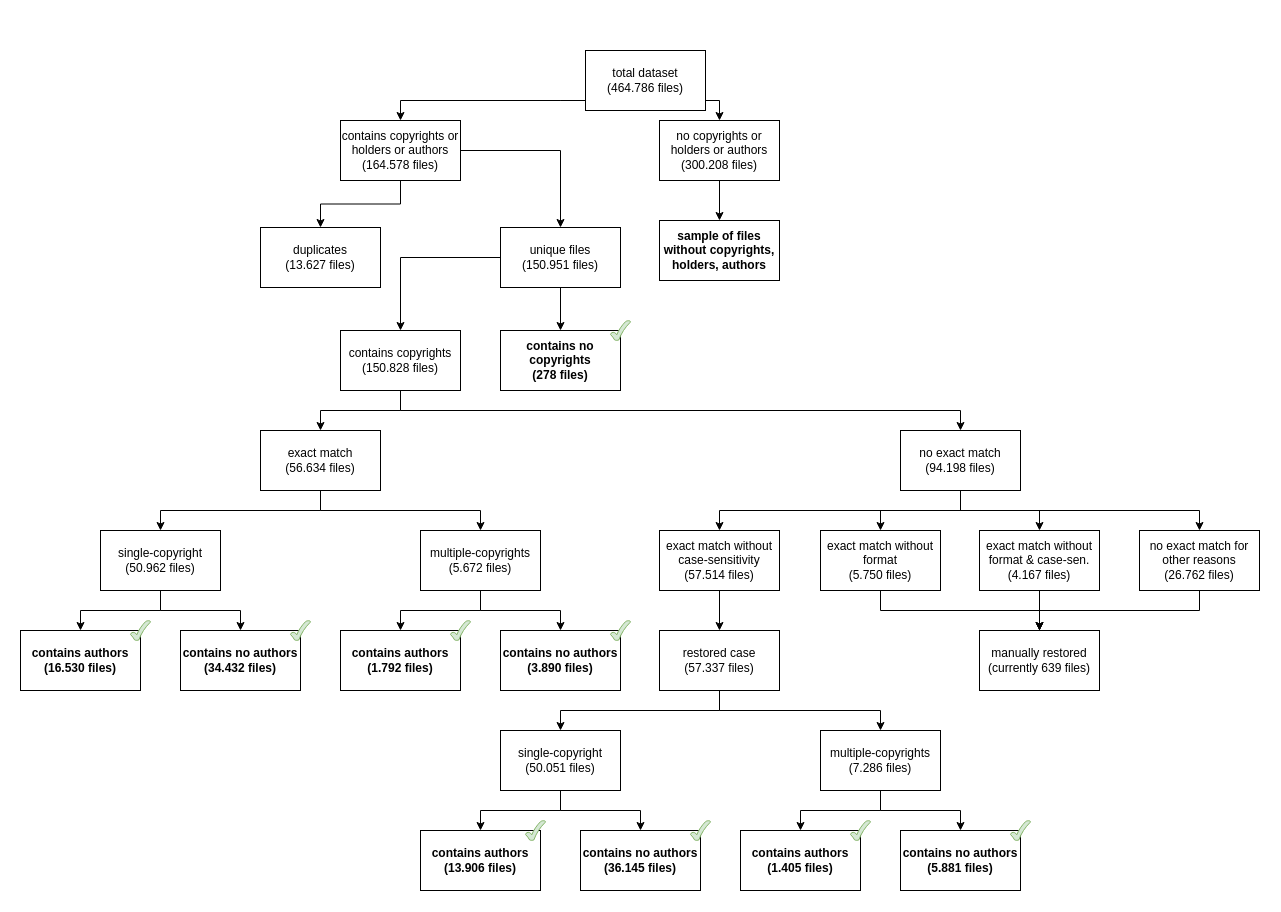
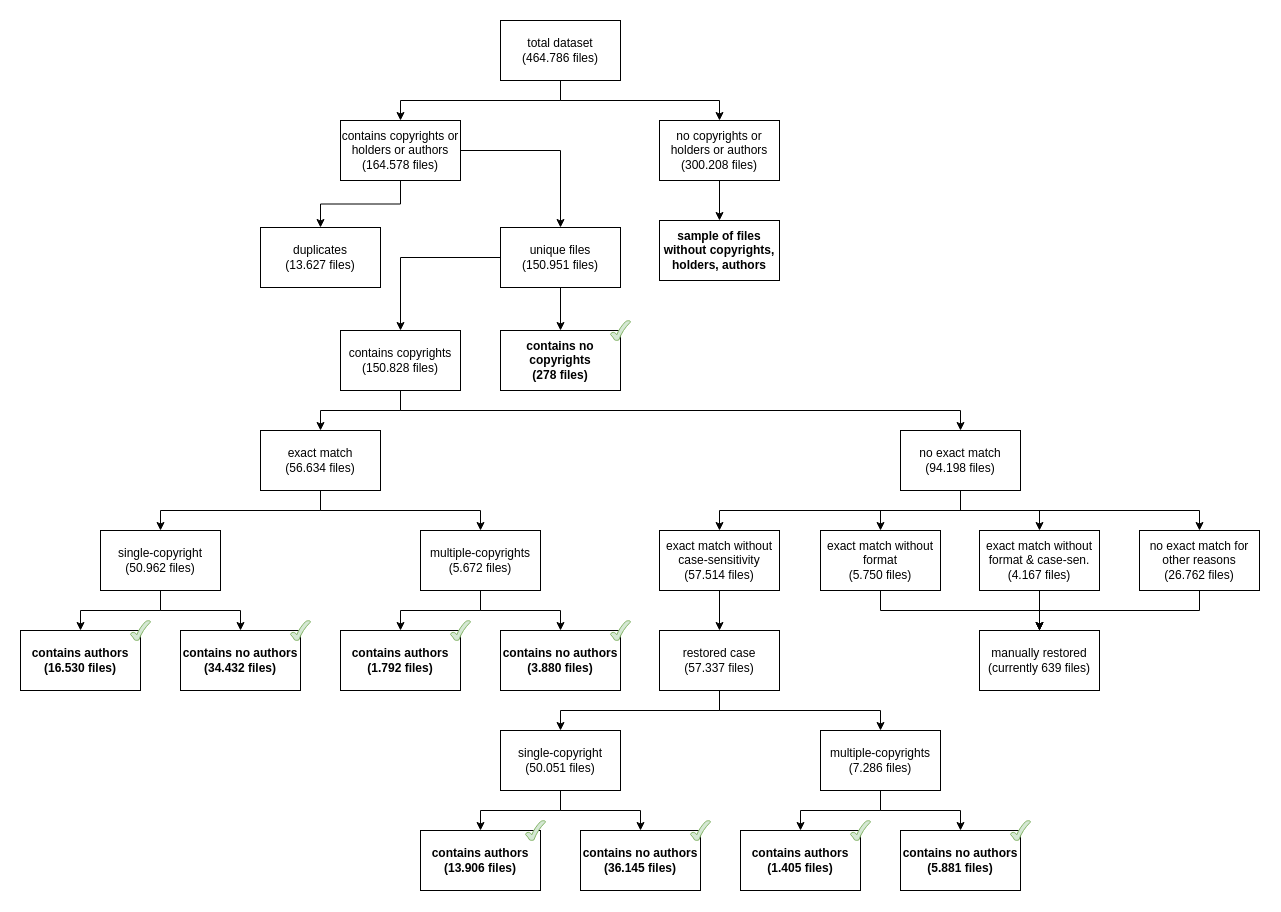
node "total dataset (464.786 files)": moved (646, 81) -> (561, 51)
node "contains no authors (3.890 files)": label "contains no authors (3.890 files)" -> "contains no authors (3.880 files)"
